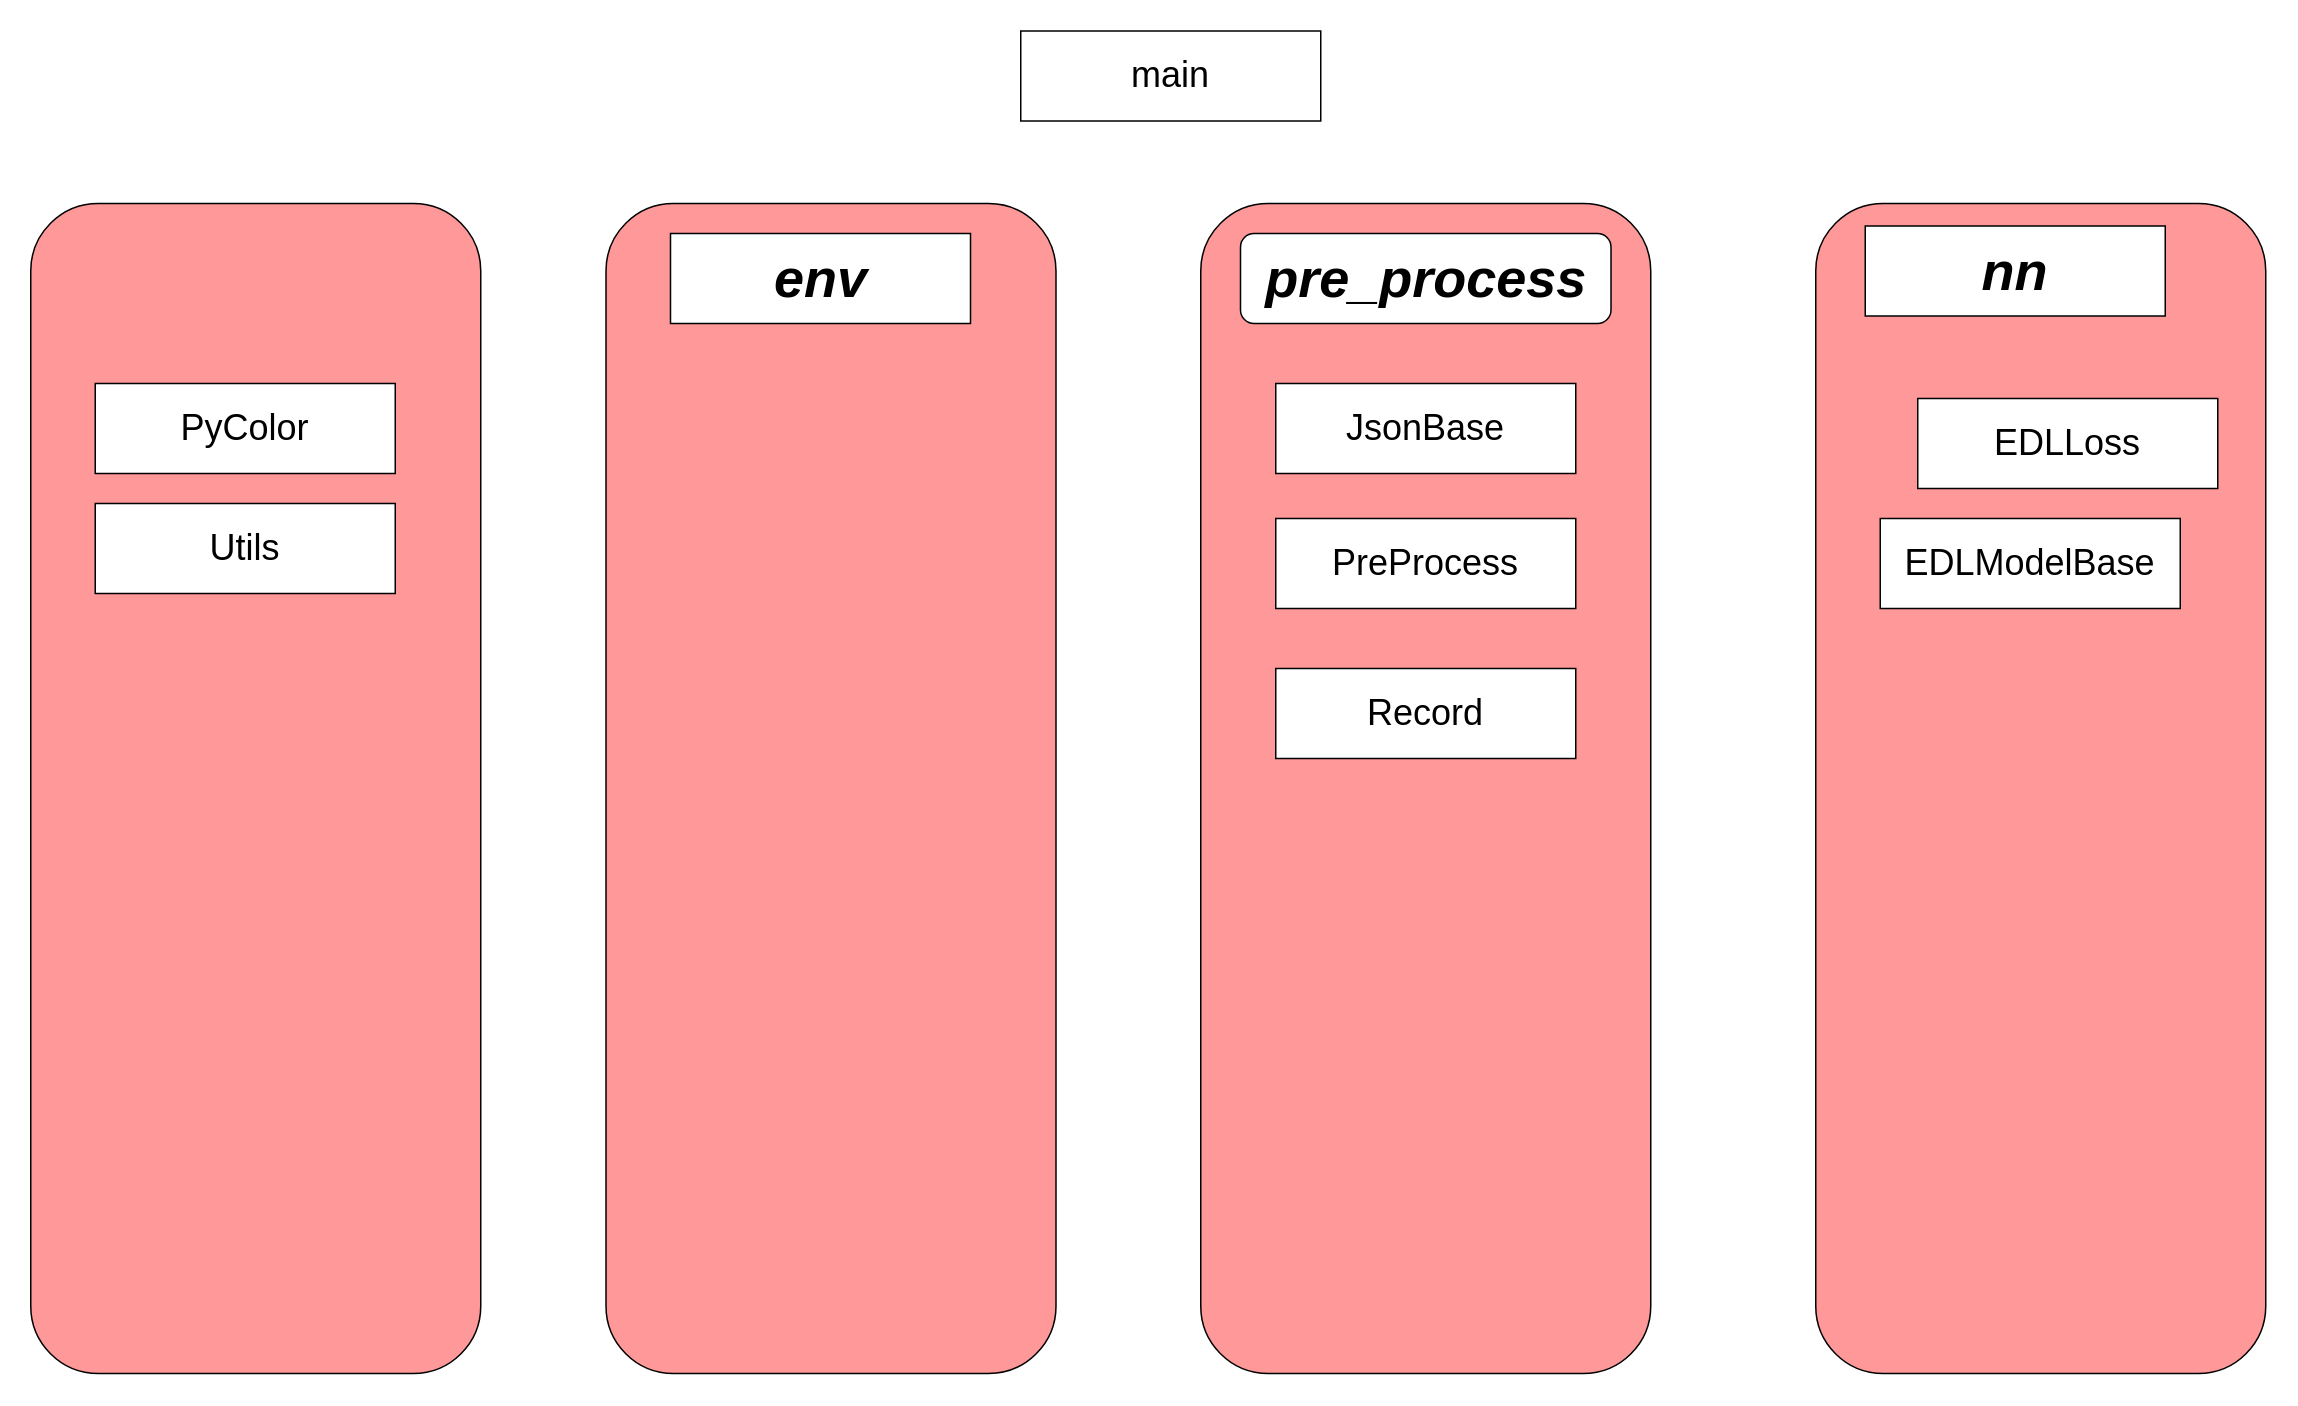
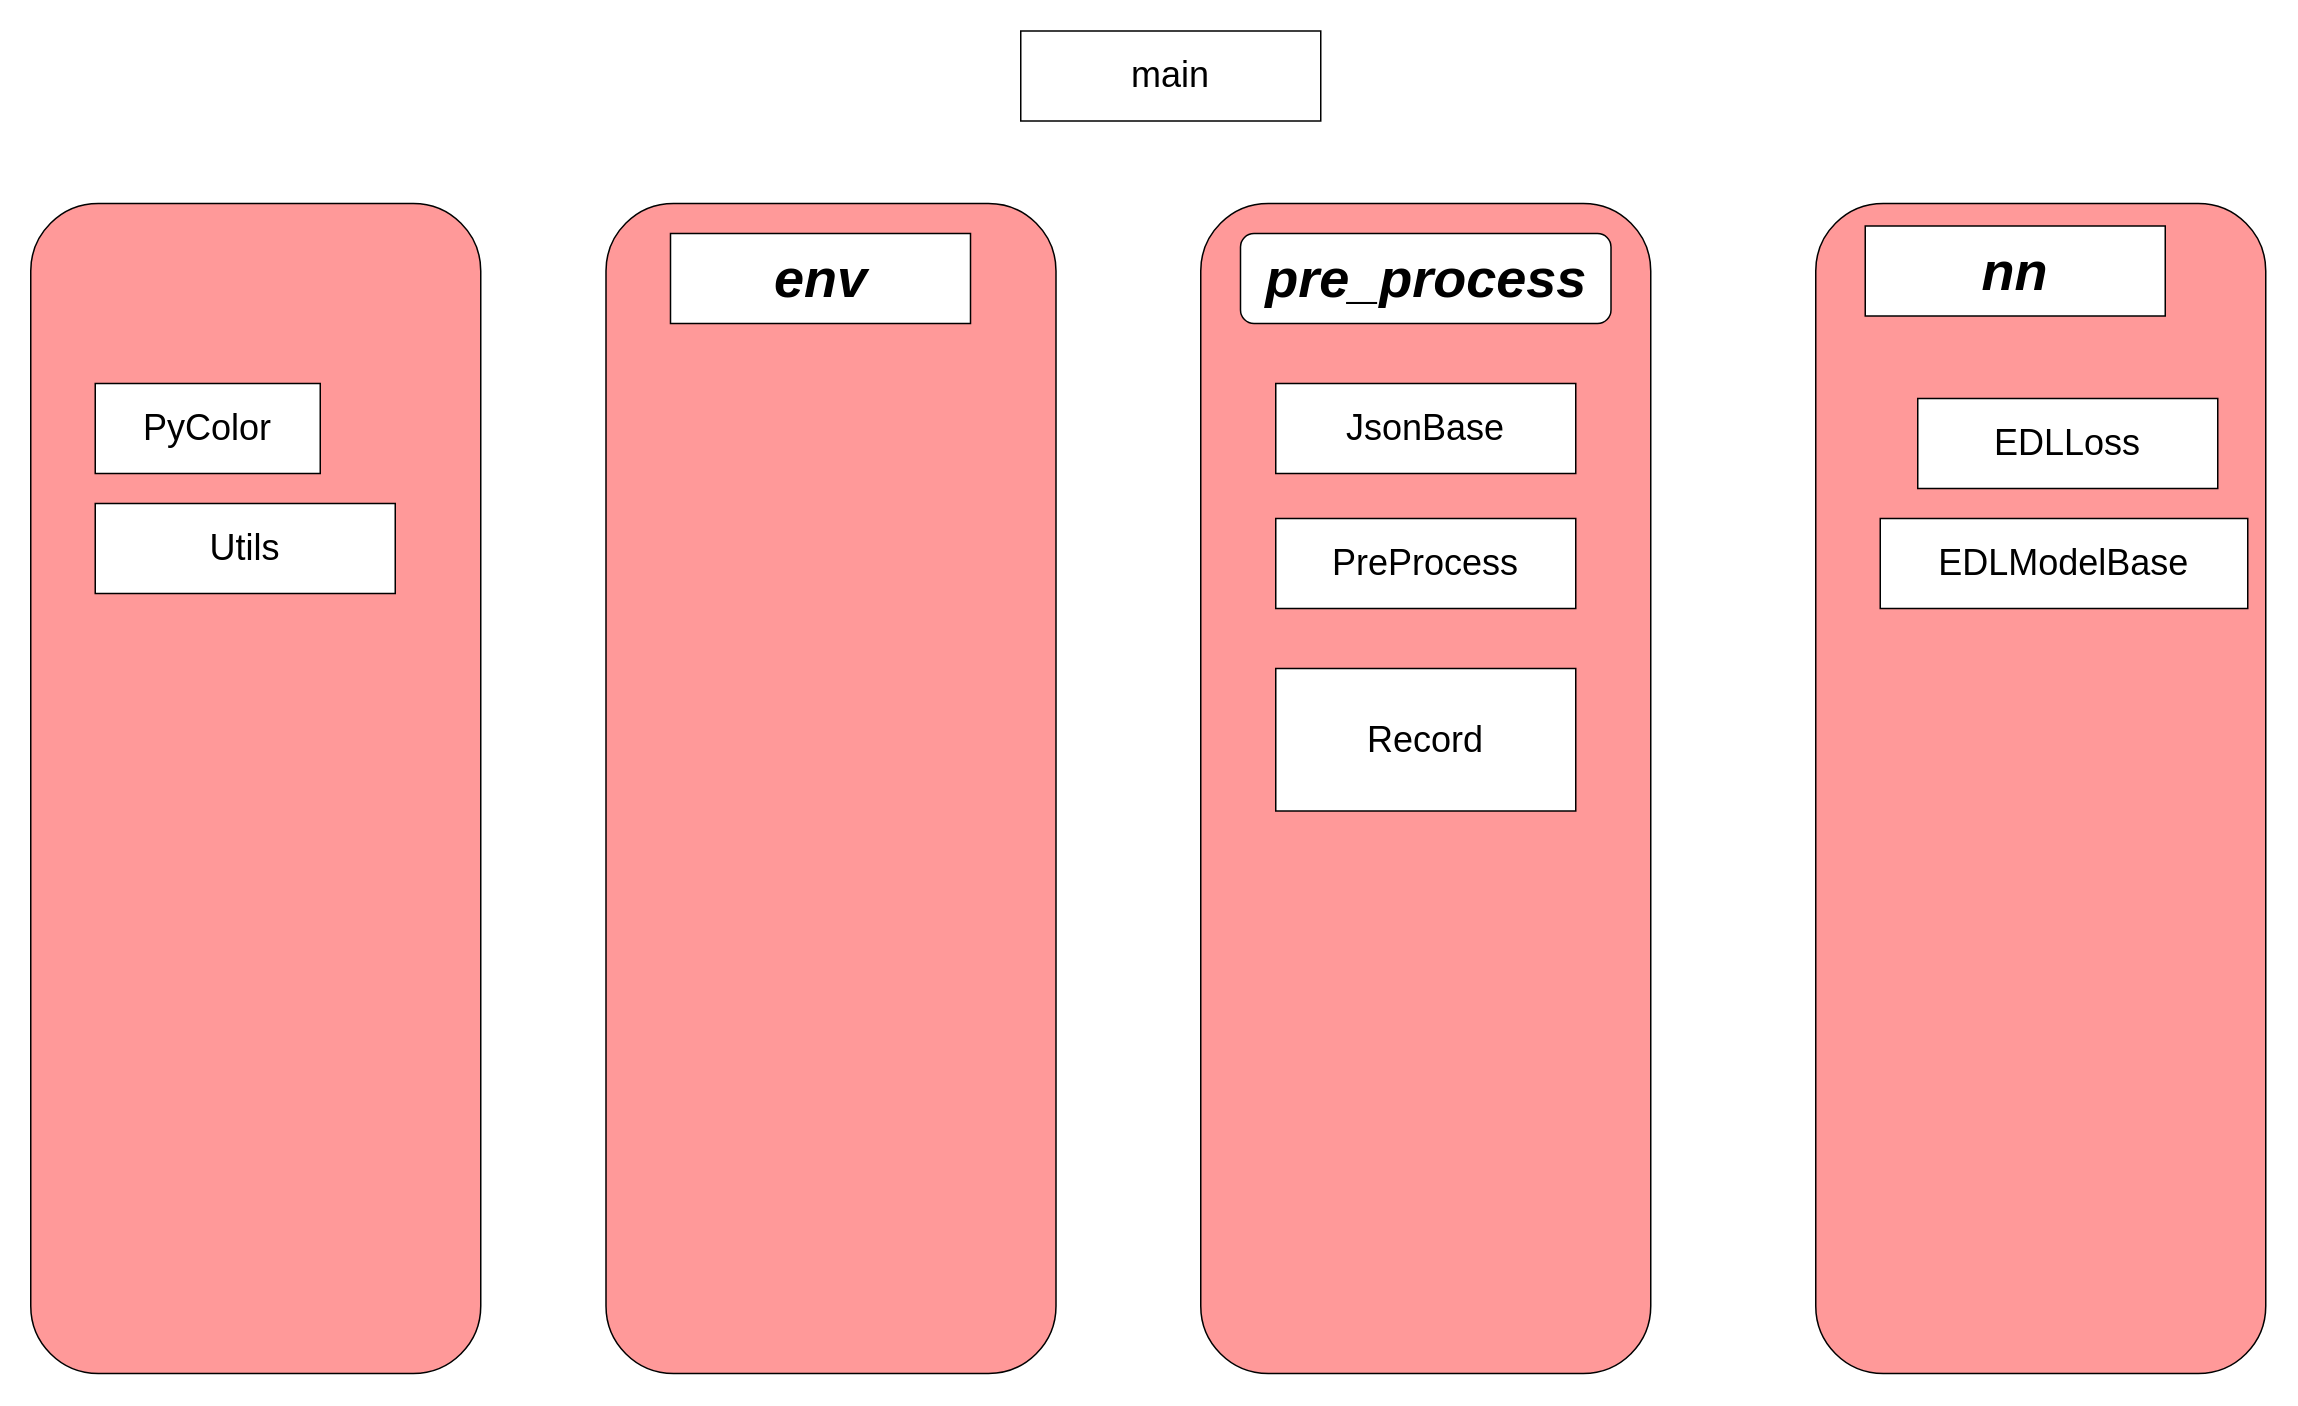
node "PyColor": size 300x90 -> 225x90
node "EDLModelBase": size 300x90 -> 368x90
node "Record": size 300x90 -> 300x143
